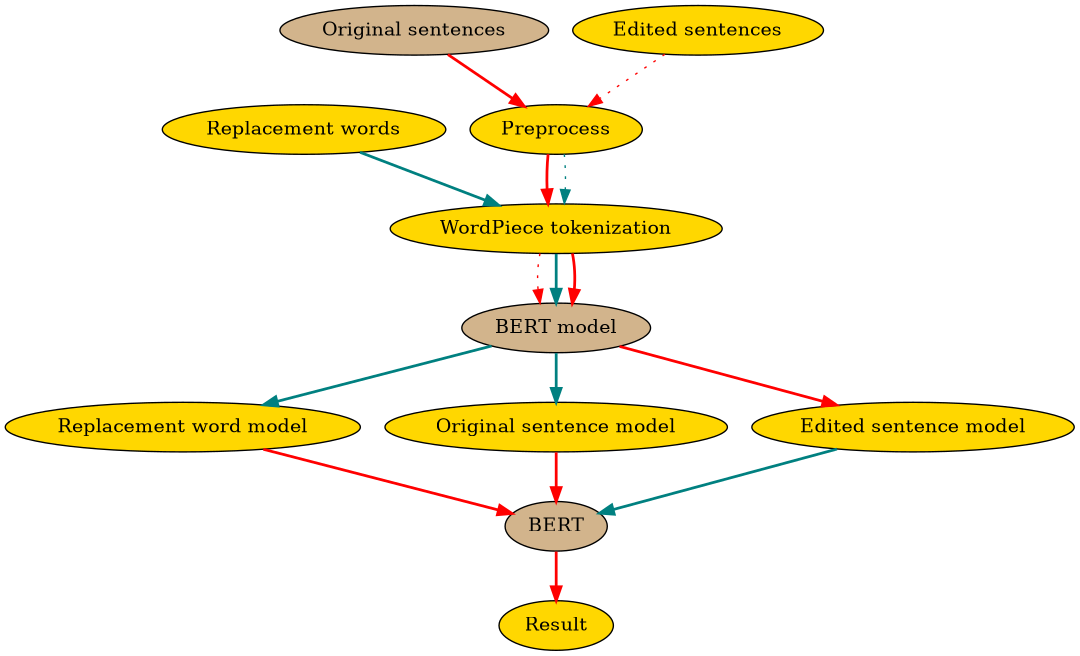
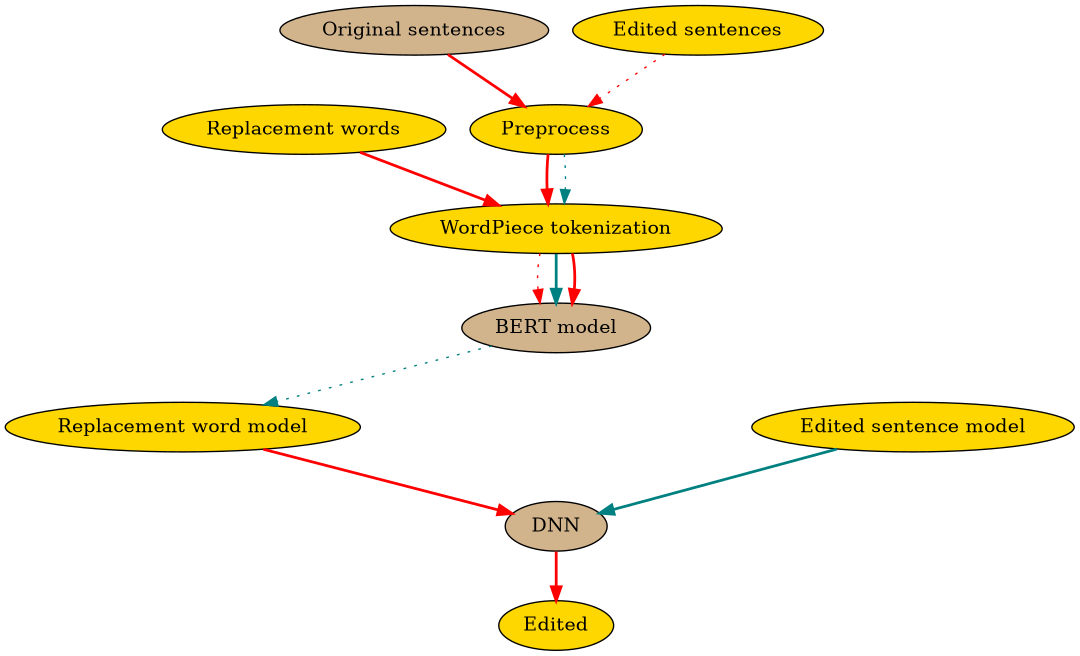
edge "Replacement words" -> "WordPiece tokenization": color teal -> red
edge "BERT model" -> "Replacement word model": style bold -> dotted
edge "BERT model" -> "Edited sentence model": removed
node "Original sentence model": removed
node "BERT": label "BERT" -> "DNN"
node "Result": label "Result" -> "Edited"
